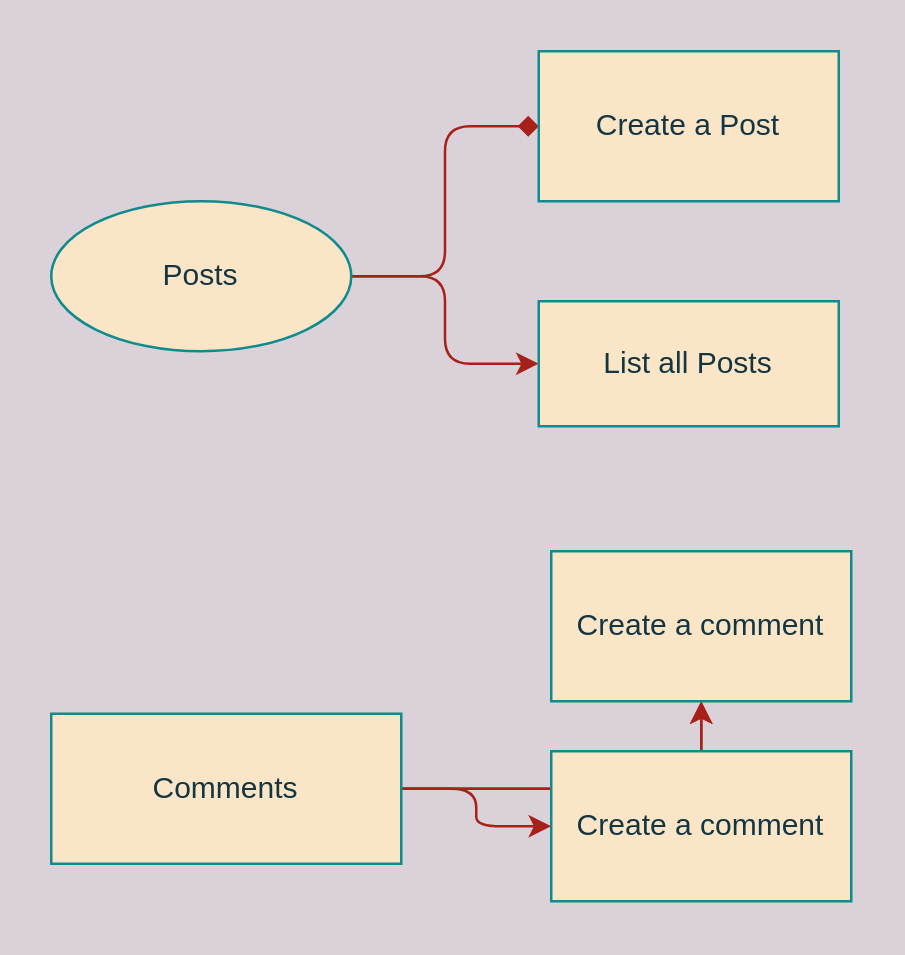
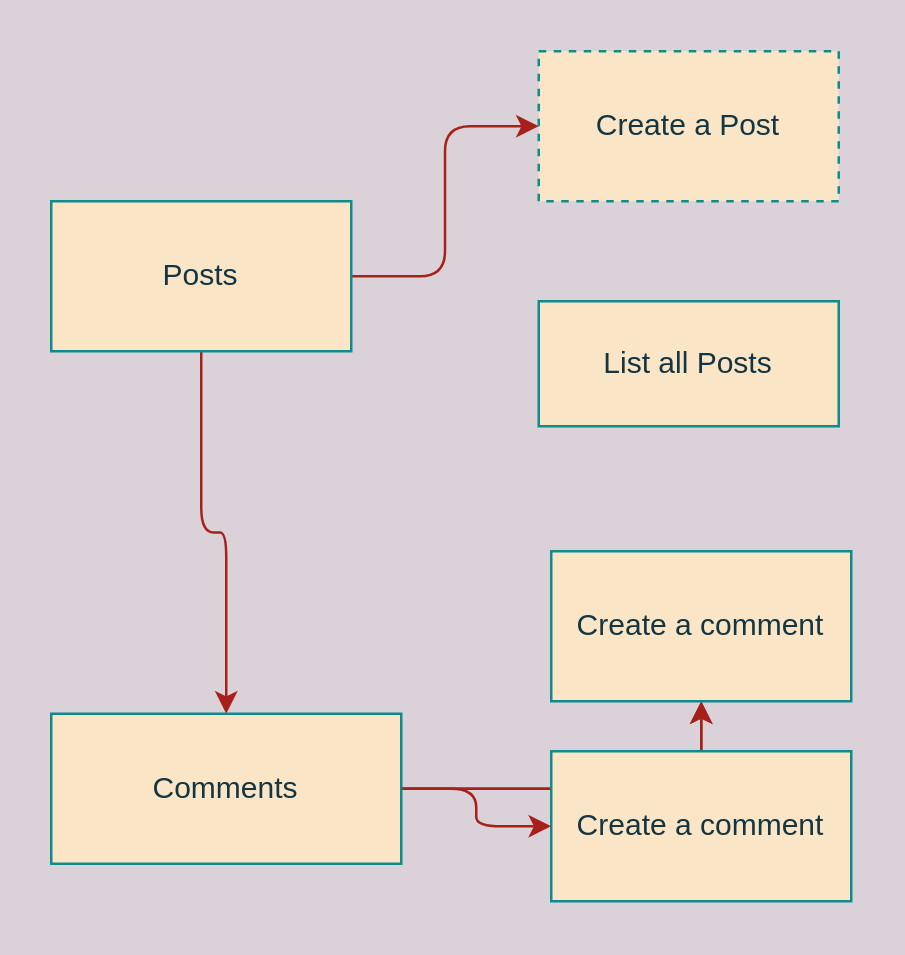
edge "Posts" -> "Create a Post": arrowhead diamond -> classic
node "Create a Post": style solid -> dashed
node "Posts": shape ellipse -> rectangle
edge "Posts" -> "List all Posts": now "Posts" -> "Comments"
